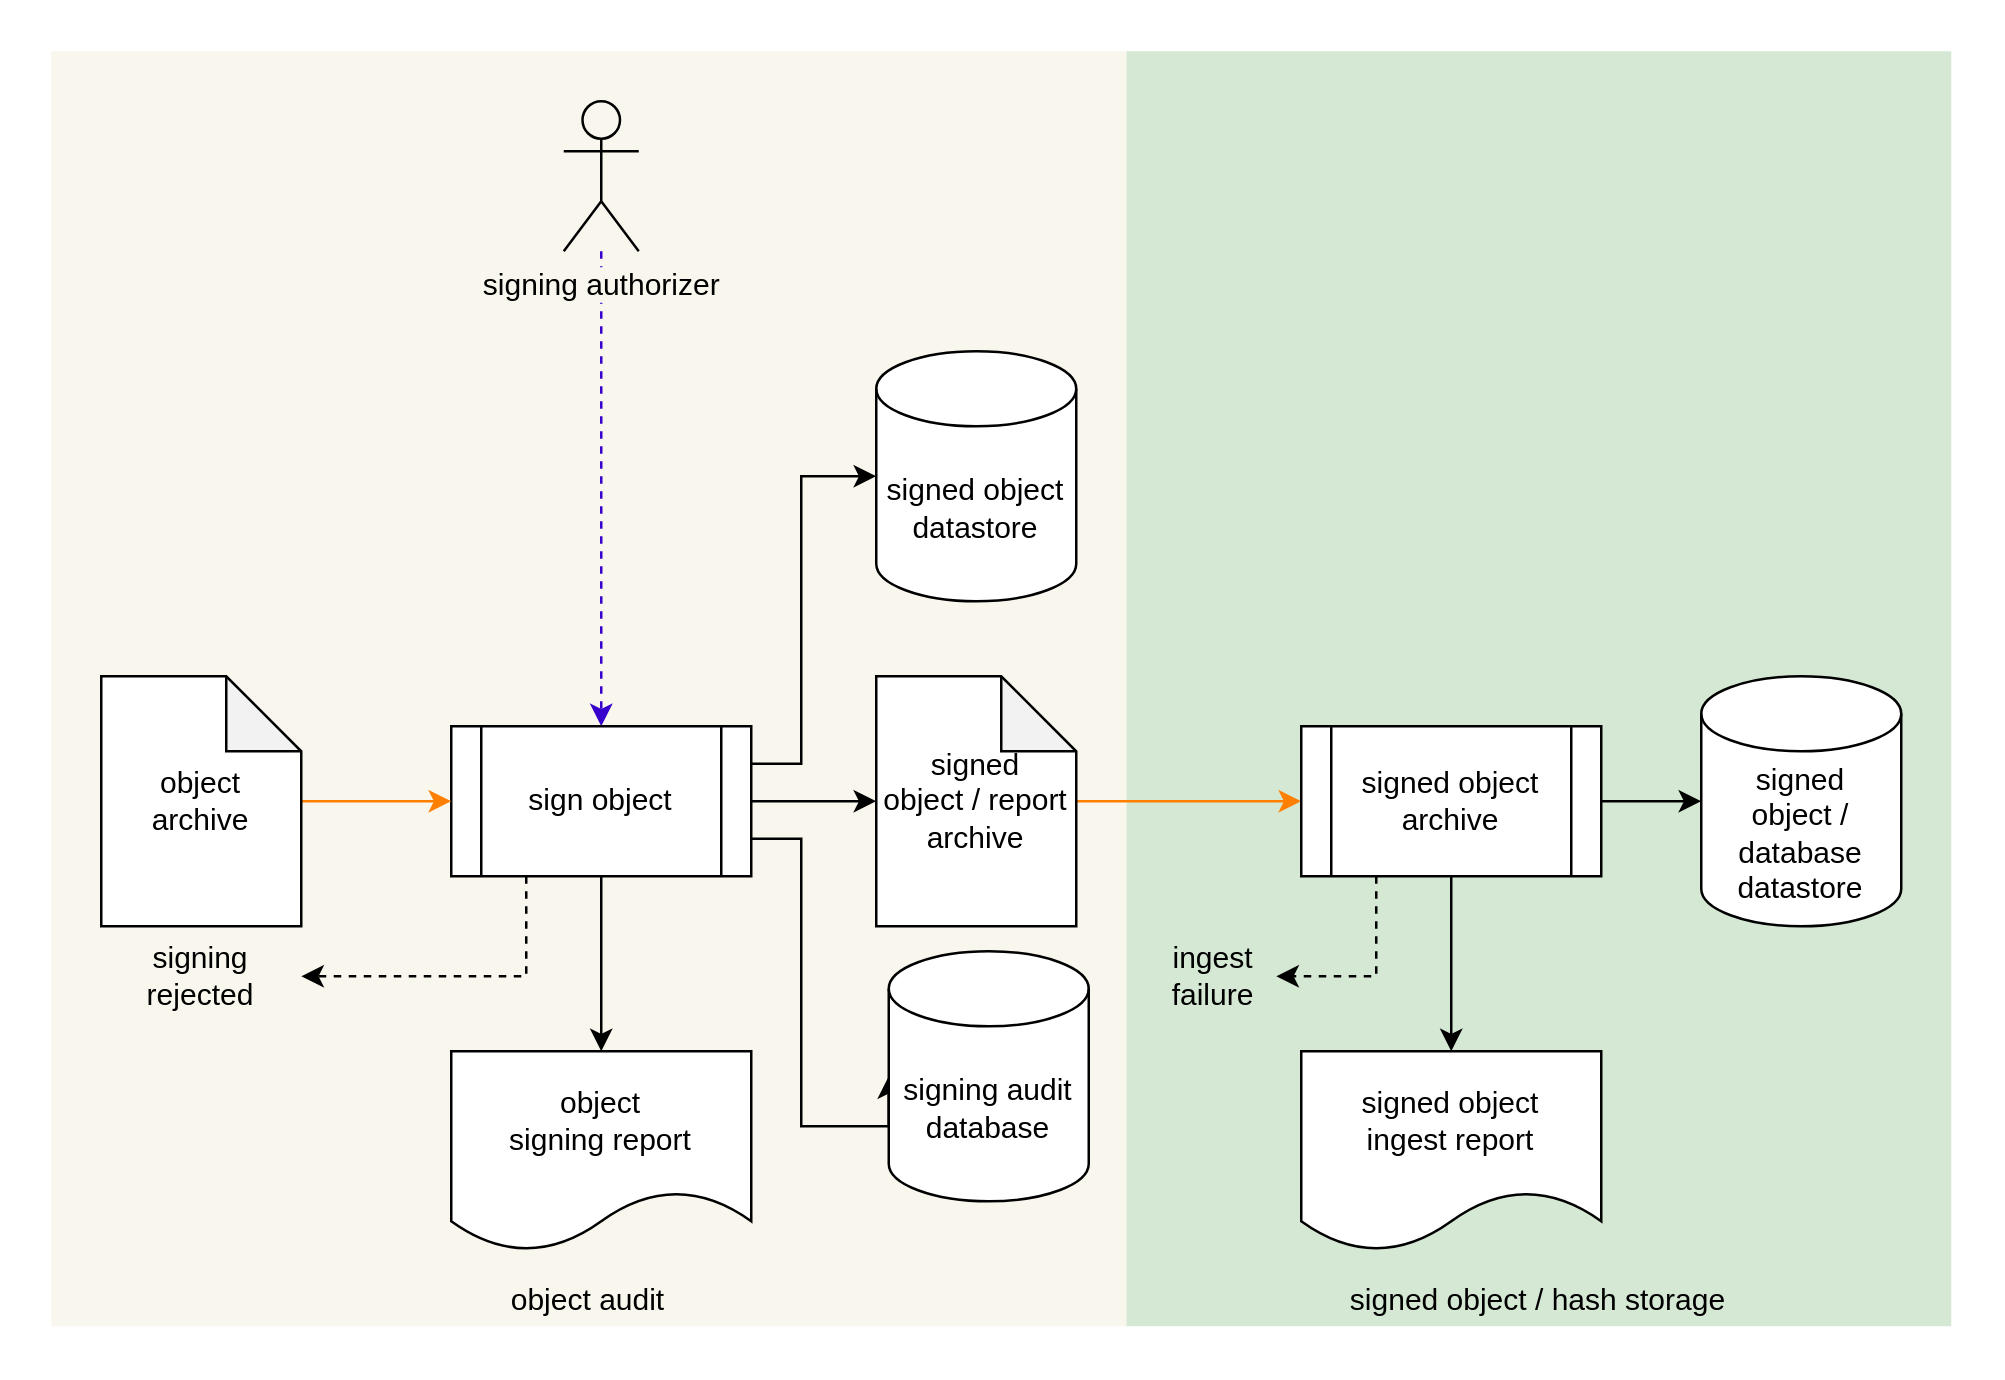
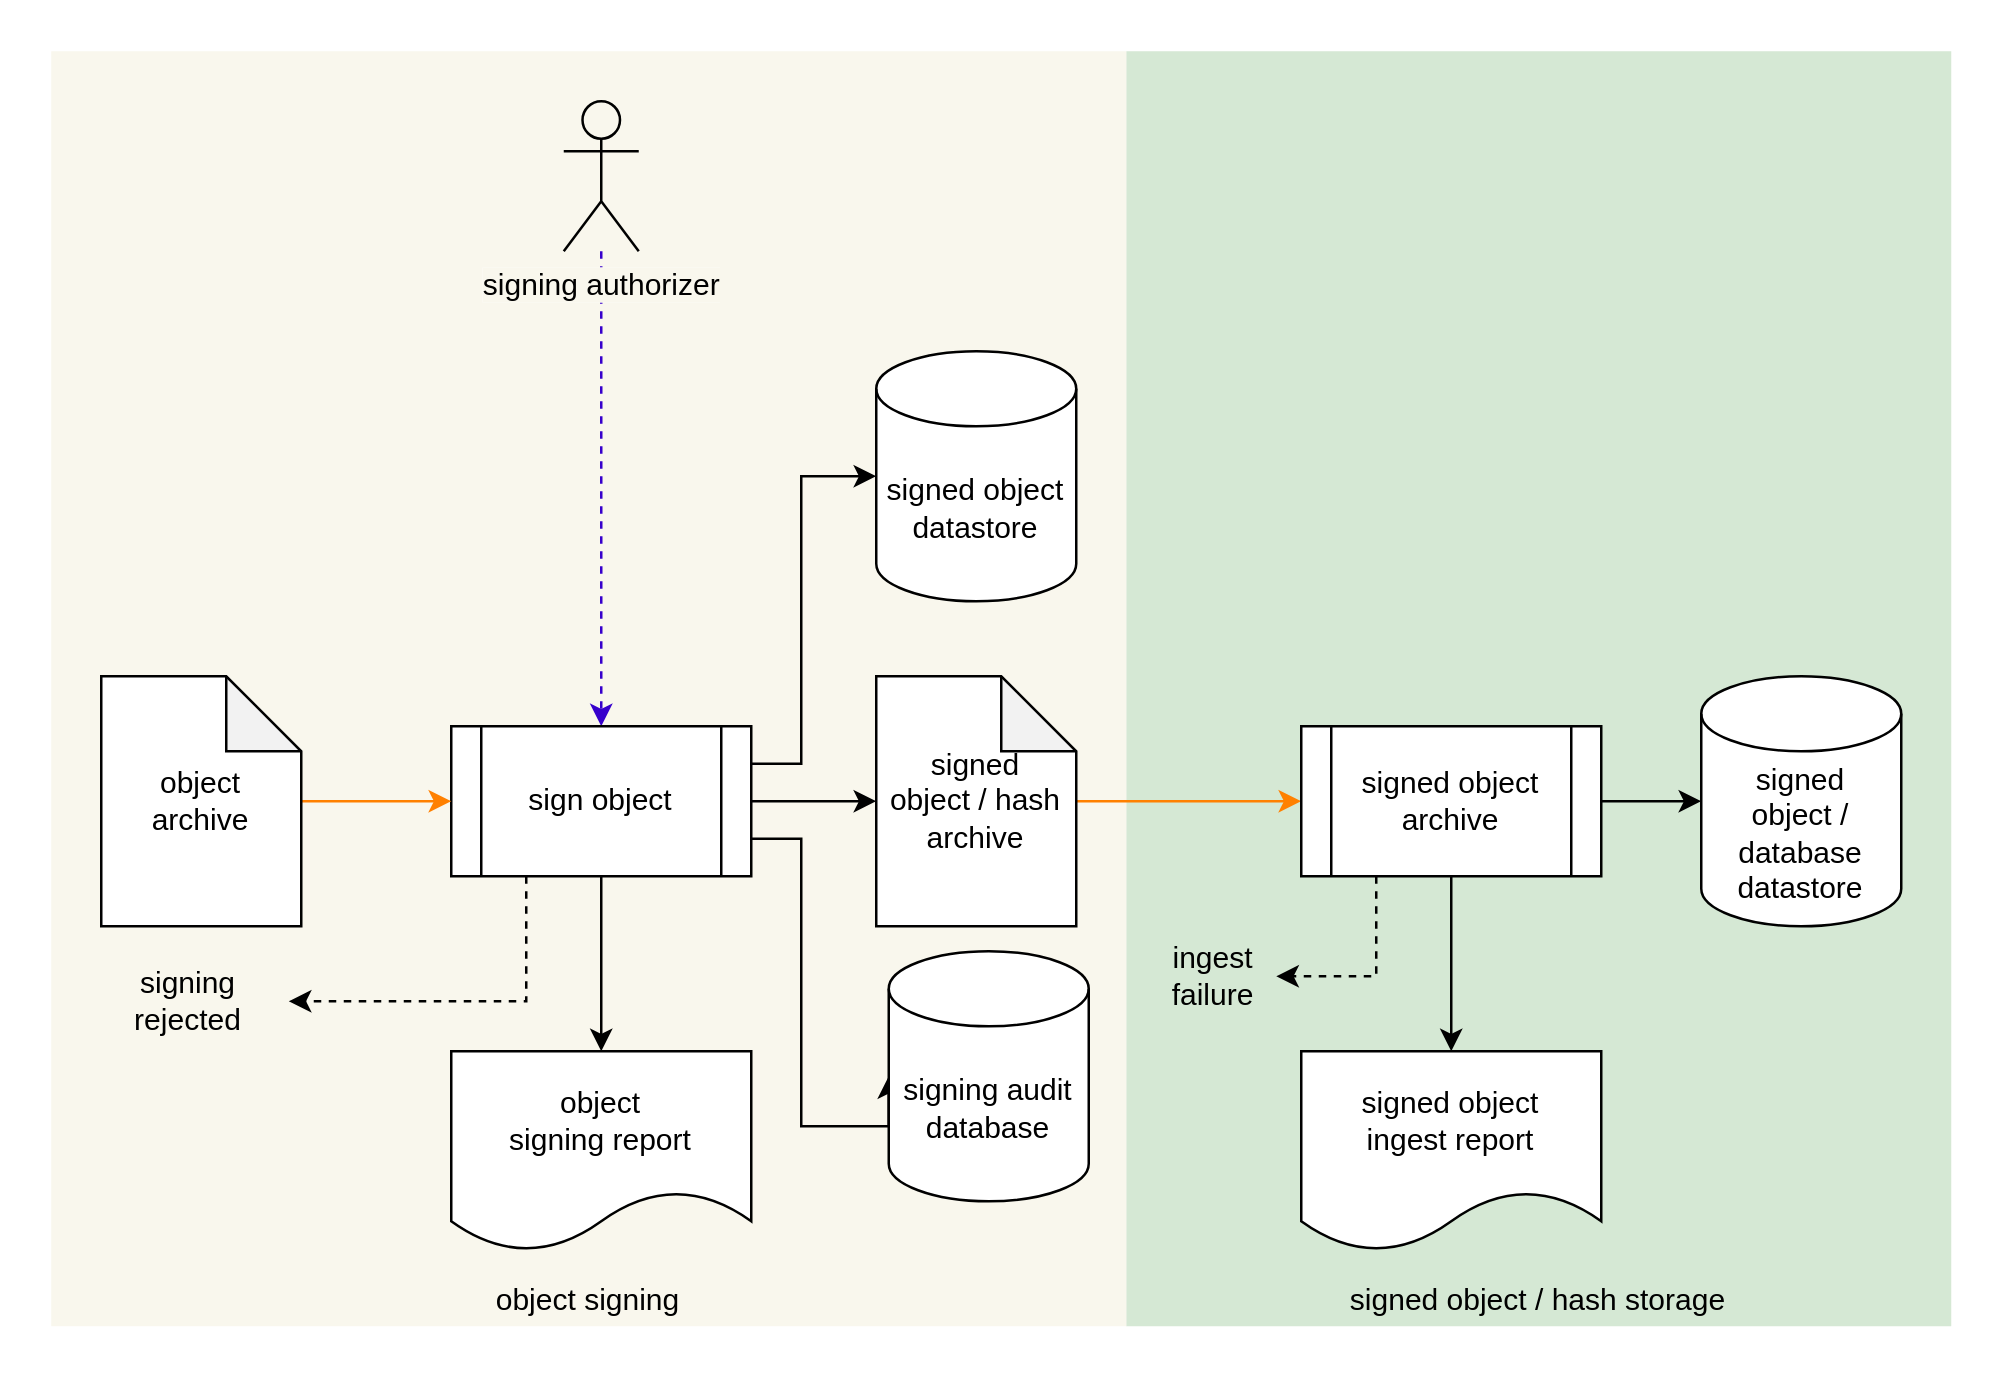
node "signed object / report archive": label "signed object / report archive" -> "signed object / hash archive"
node "signing rejected": moved (201, 976) -> (189, 1001)
node "object audit": label "object audit" -> "object signing"
